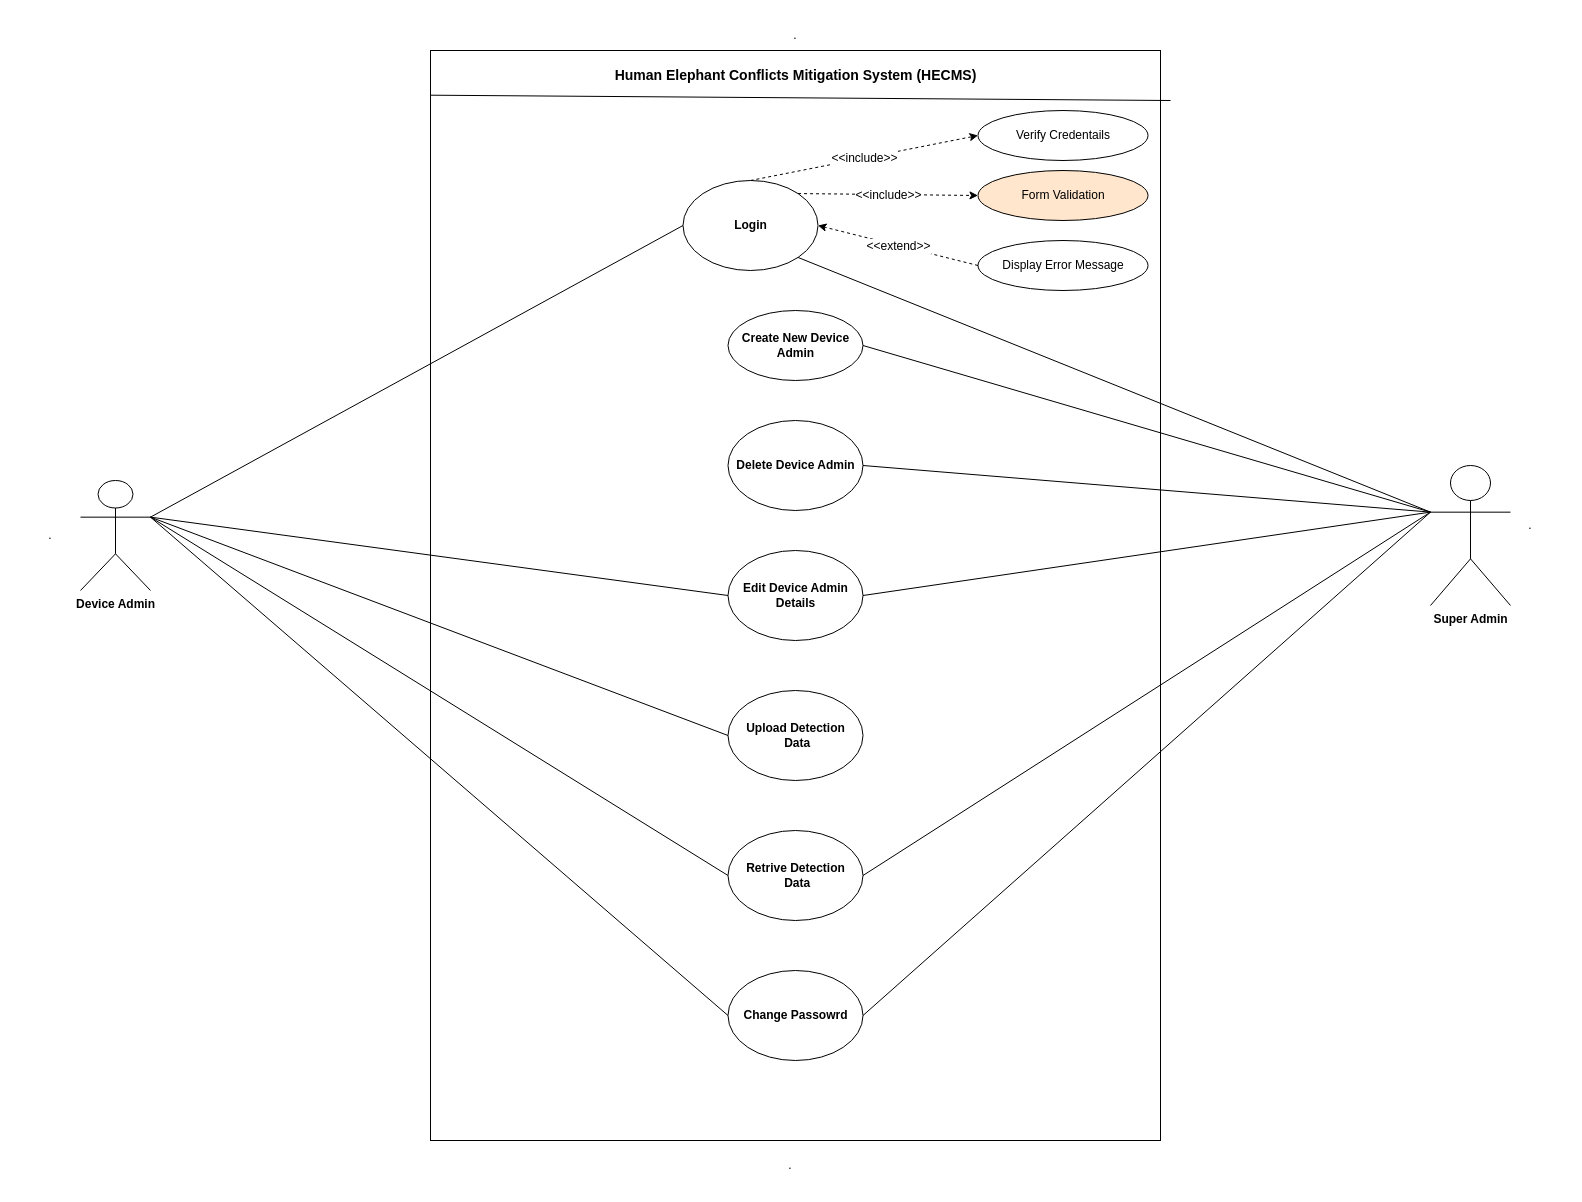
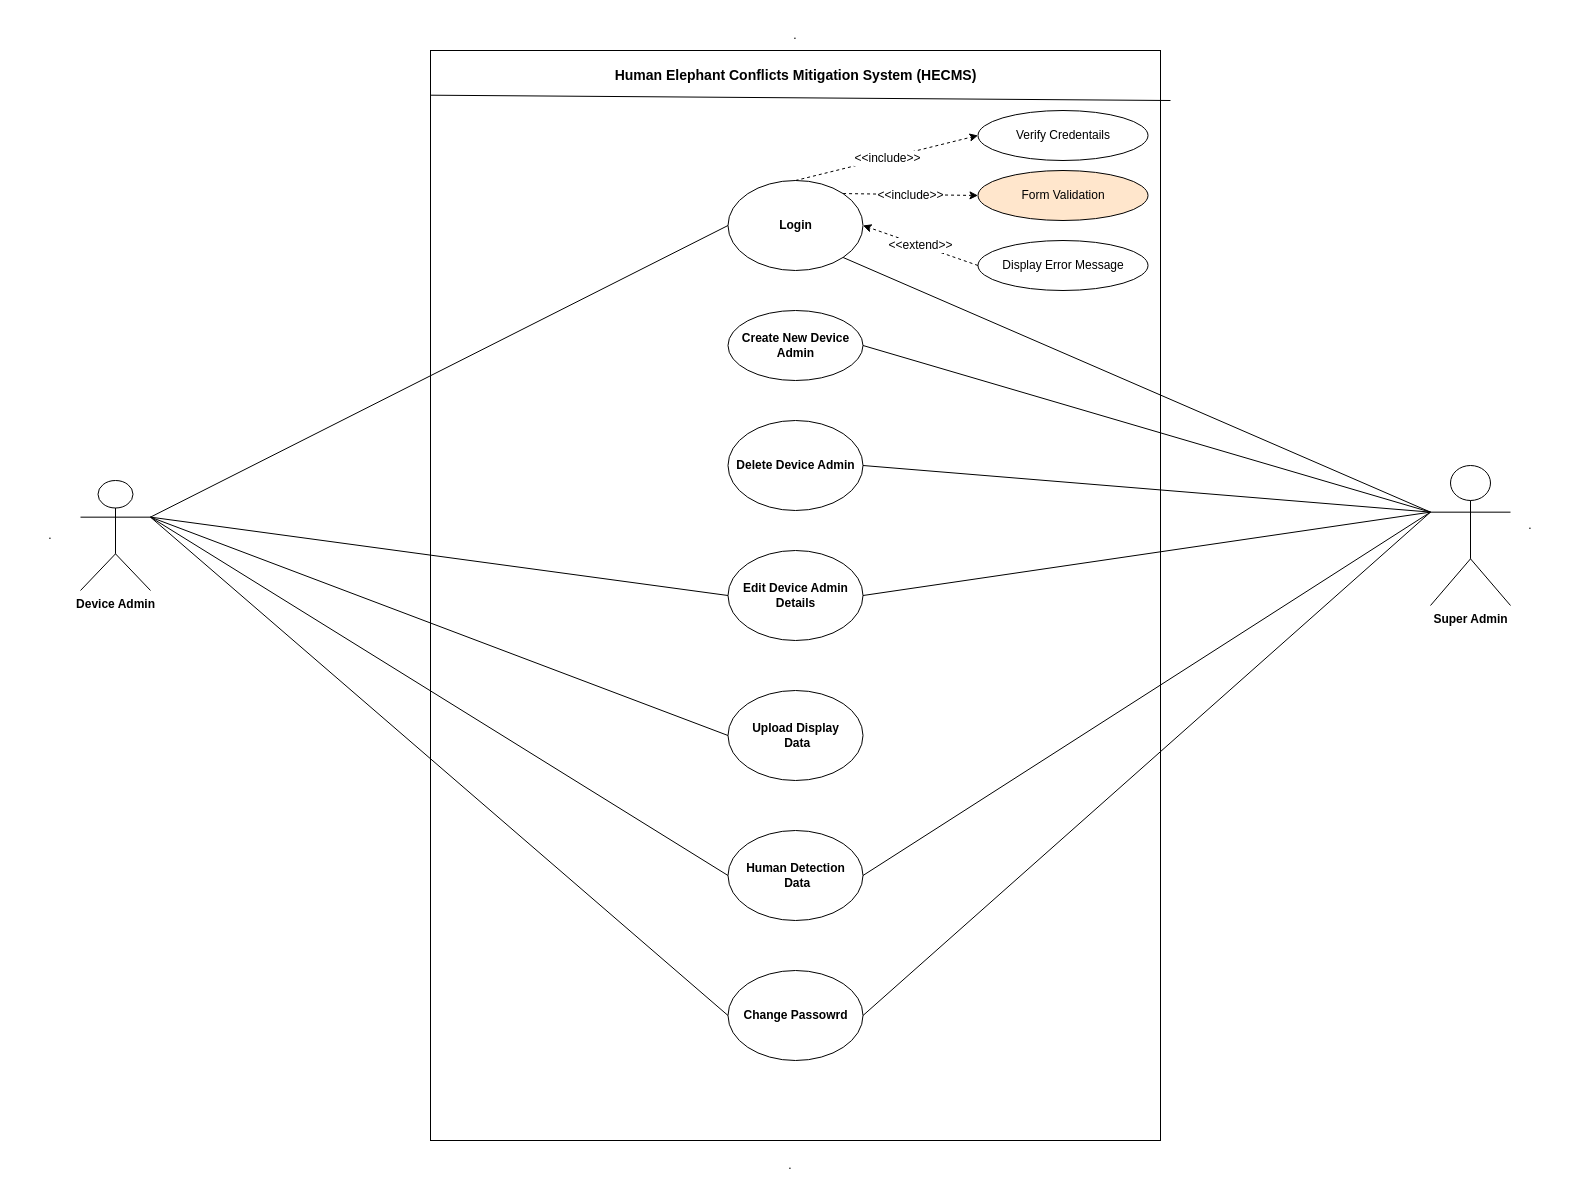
node "Login": moved (751, 226) -> (796, 226)
node "Upload Detection Data": label "Upload Detection Data" -> "Upload Display Data"
node "Retrive Detection Data": label "Retrive Detection Data" -> "Human Detection Data"
